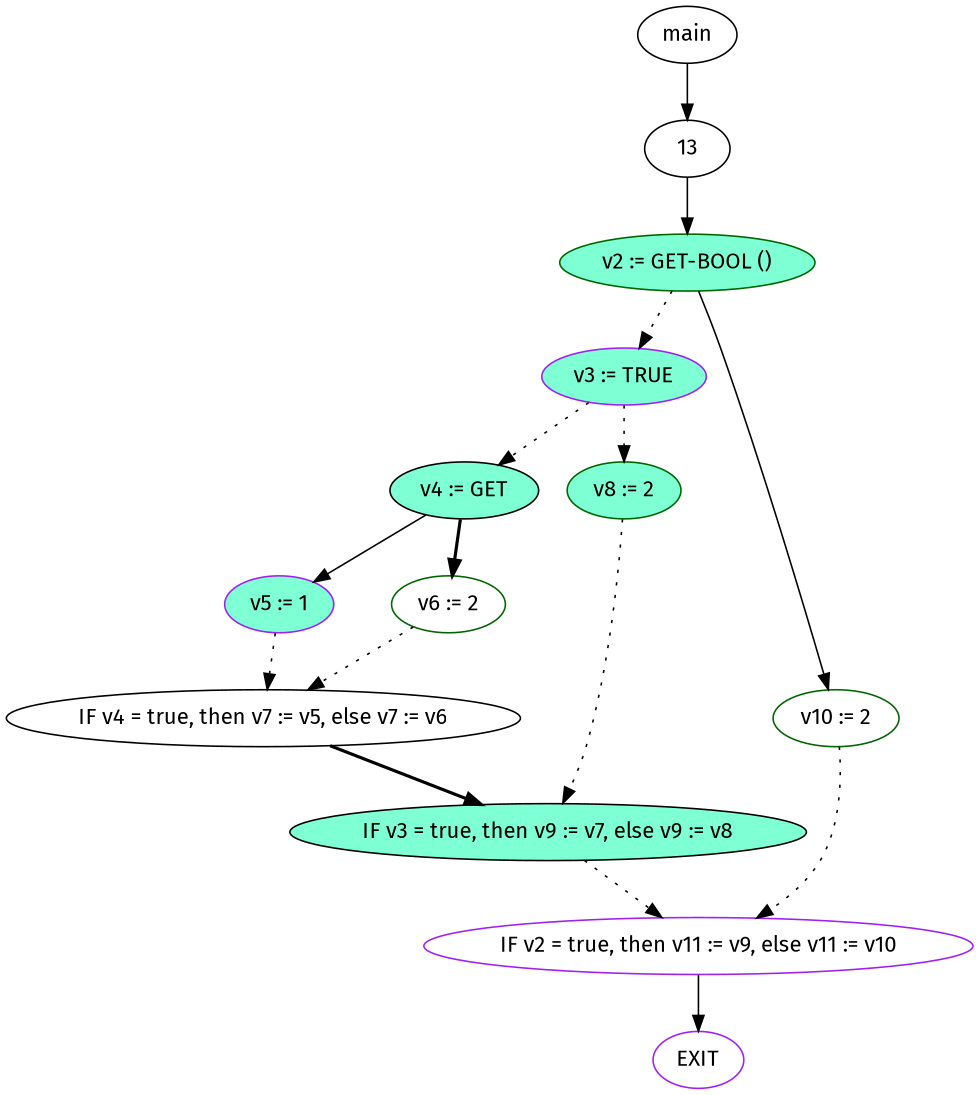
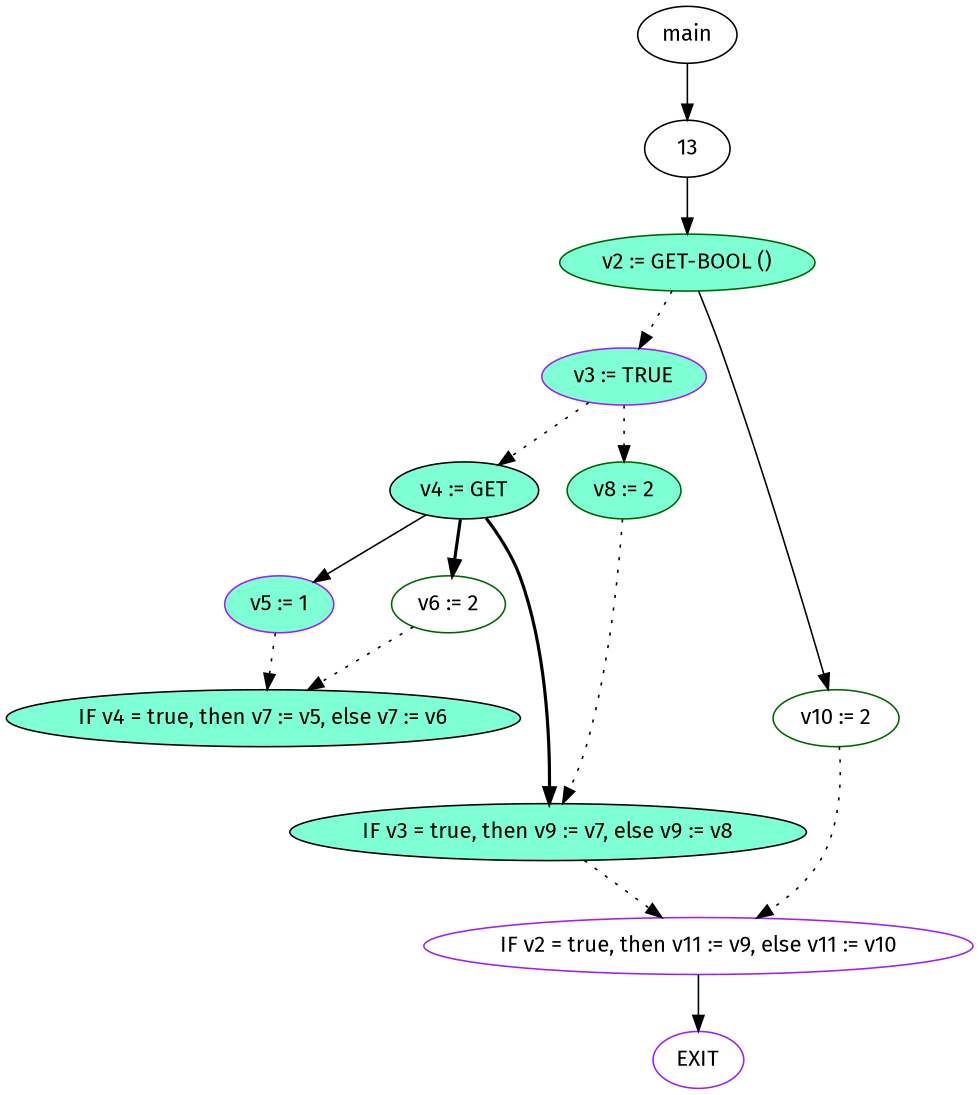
node "IF v4 = true, then v7 := v5, else v7 := v6": fillcolor white -> aquamarine
edge "IF v4 = true, then v7 := v5, else v7 := v6" -> "IF v3 = true, then v9 := v7, else v9 := v8": now "v4 := GET" -> "IF v3 = true, then v9 := v7, else v9 := v8"
